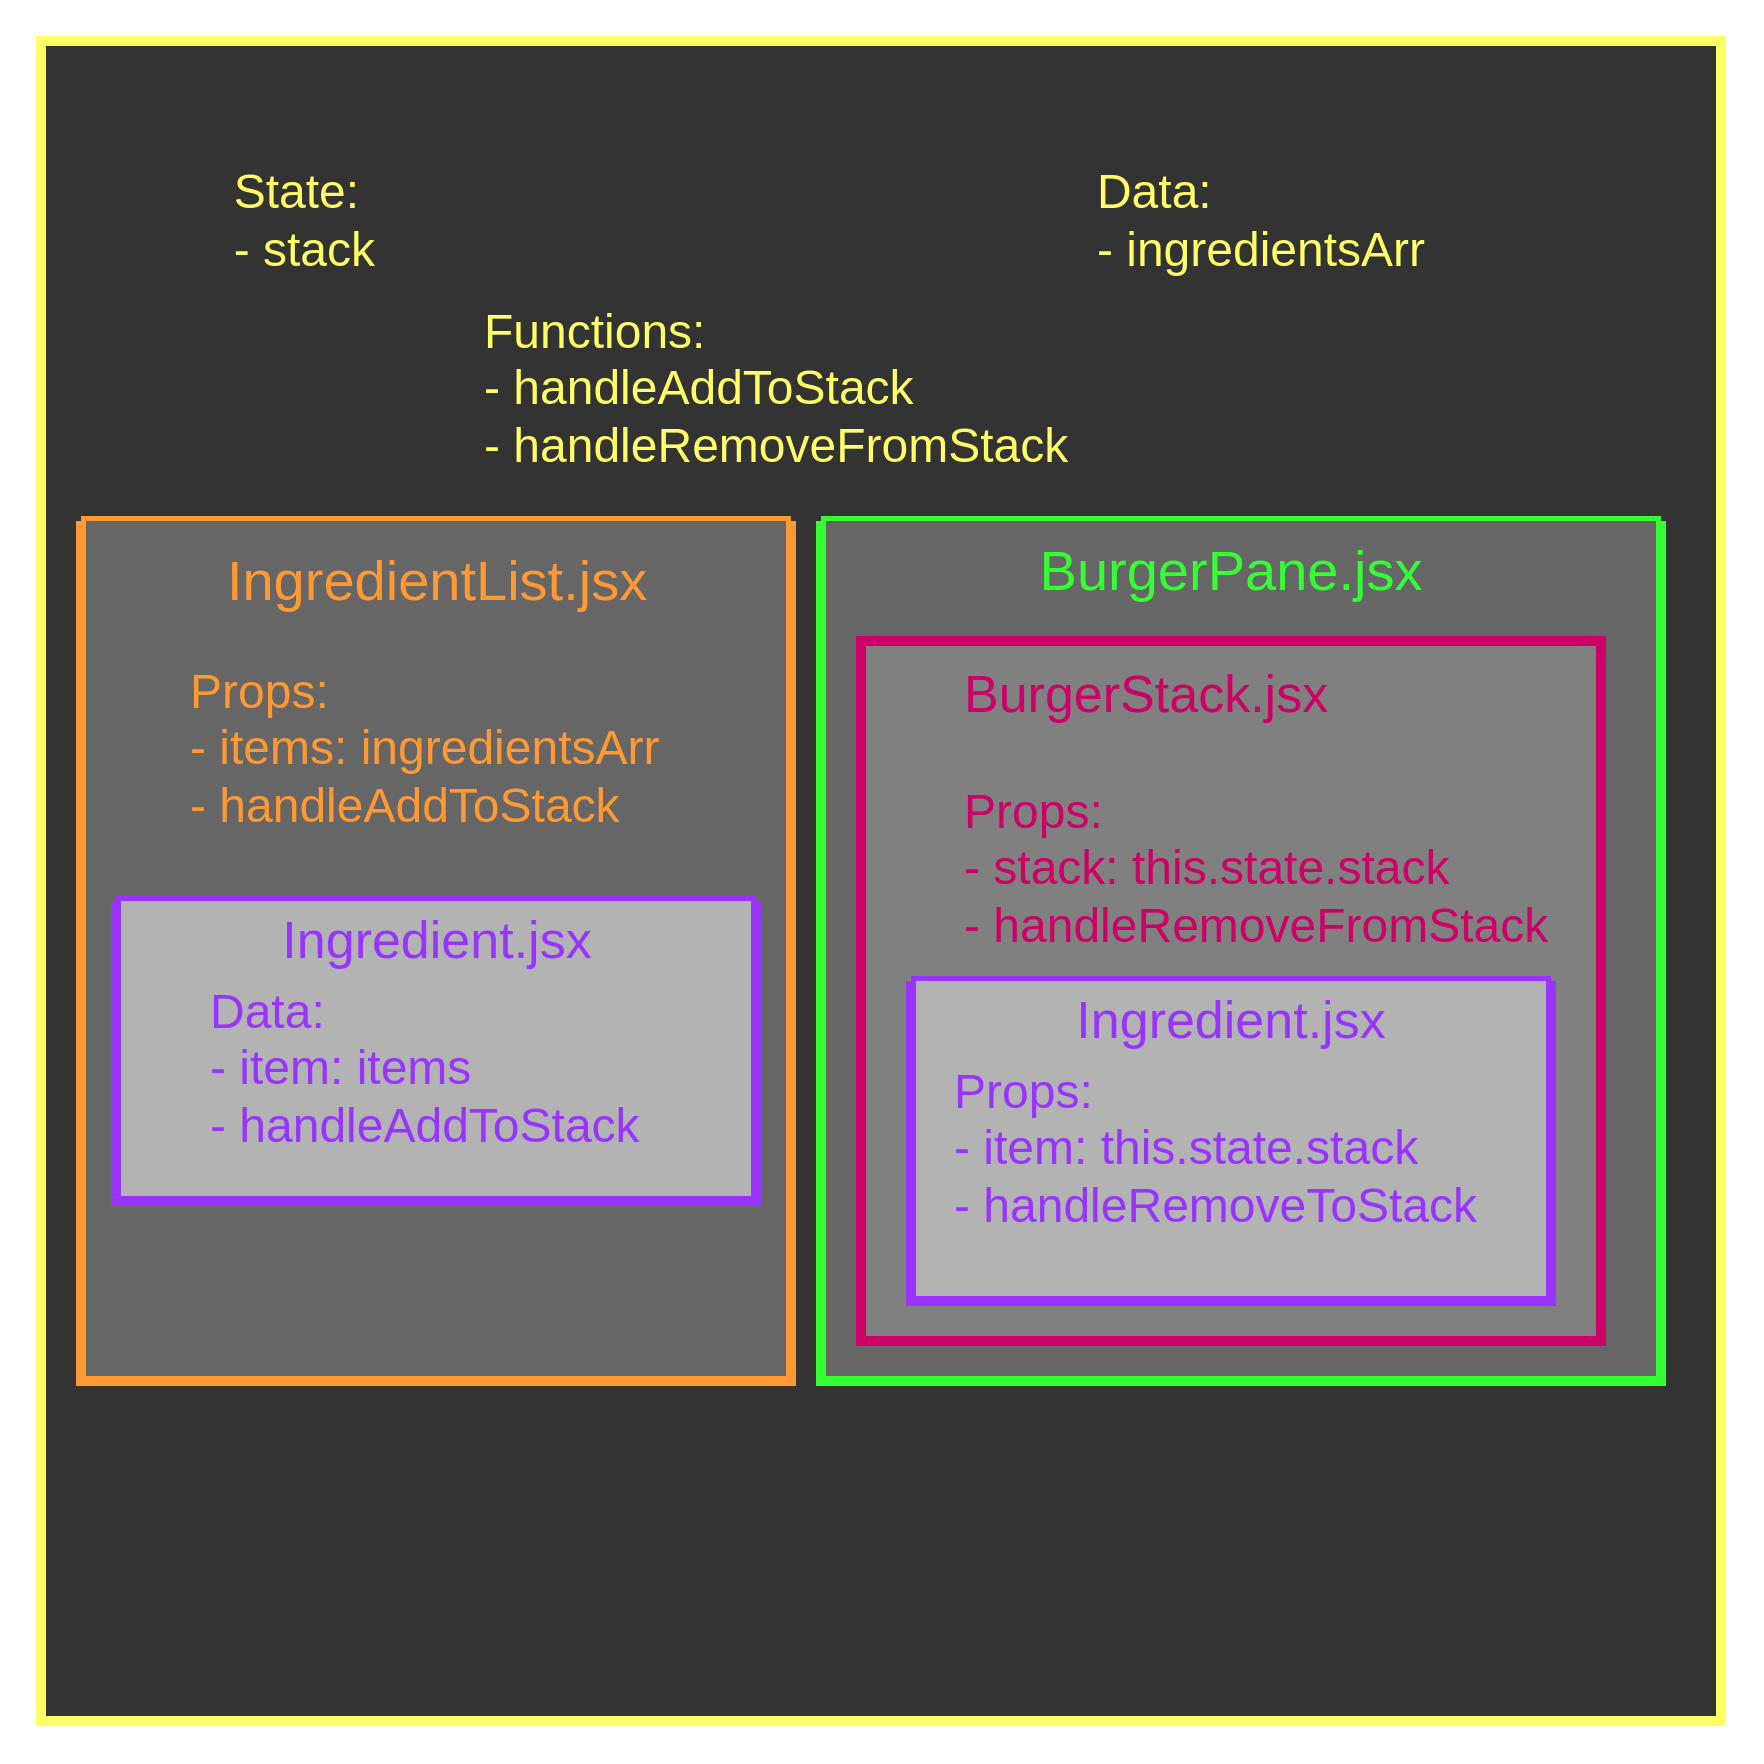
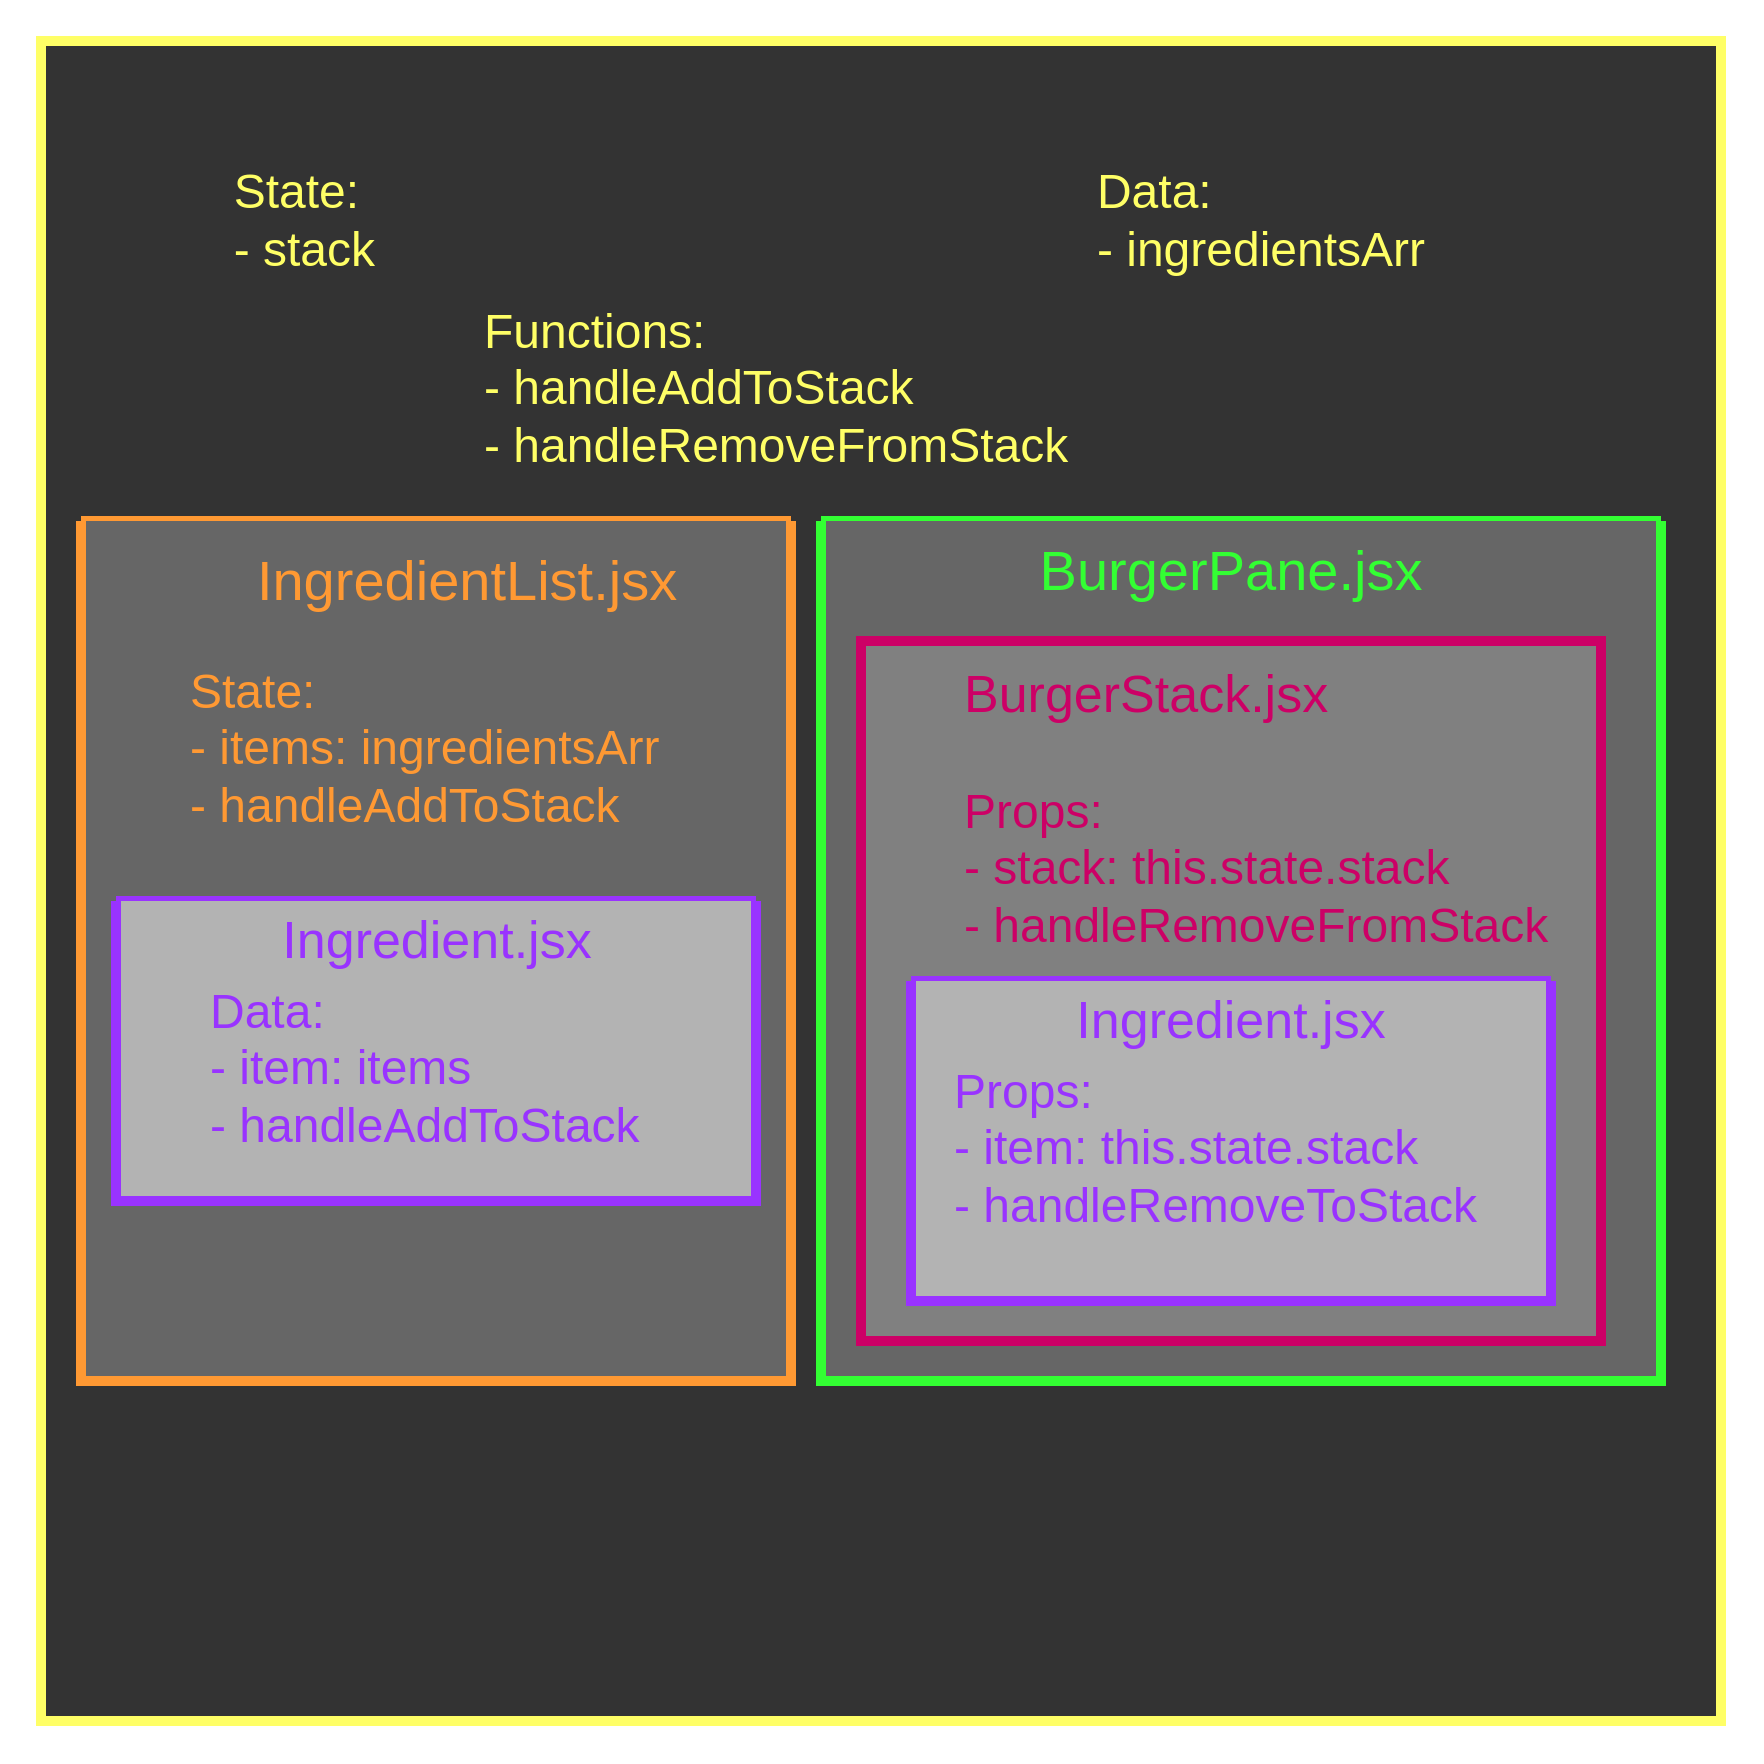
node "IngredientList.jsx": moved (436, 581) -> (466, 581)
node "Props: - items: ingredientsArr - handleAddToStack": label "Props: - items: ingredientsArr - handleAddToStack" -> "State: - items: ingredientsArr - handleAddToStack"
